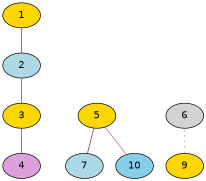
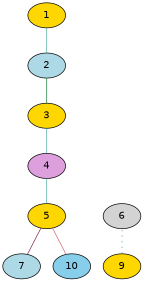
edge "1" -- "2": color #882255 -> #44aa99
edge "3" -- "4": color #882255 -> #44aa99
edge "4" -- "5": added
